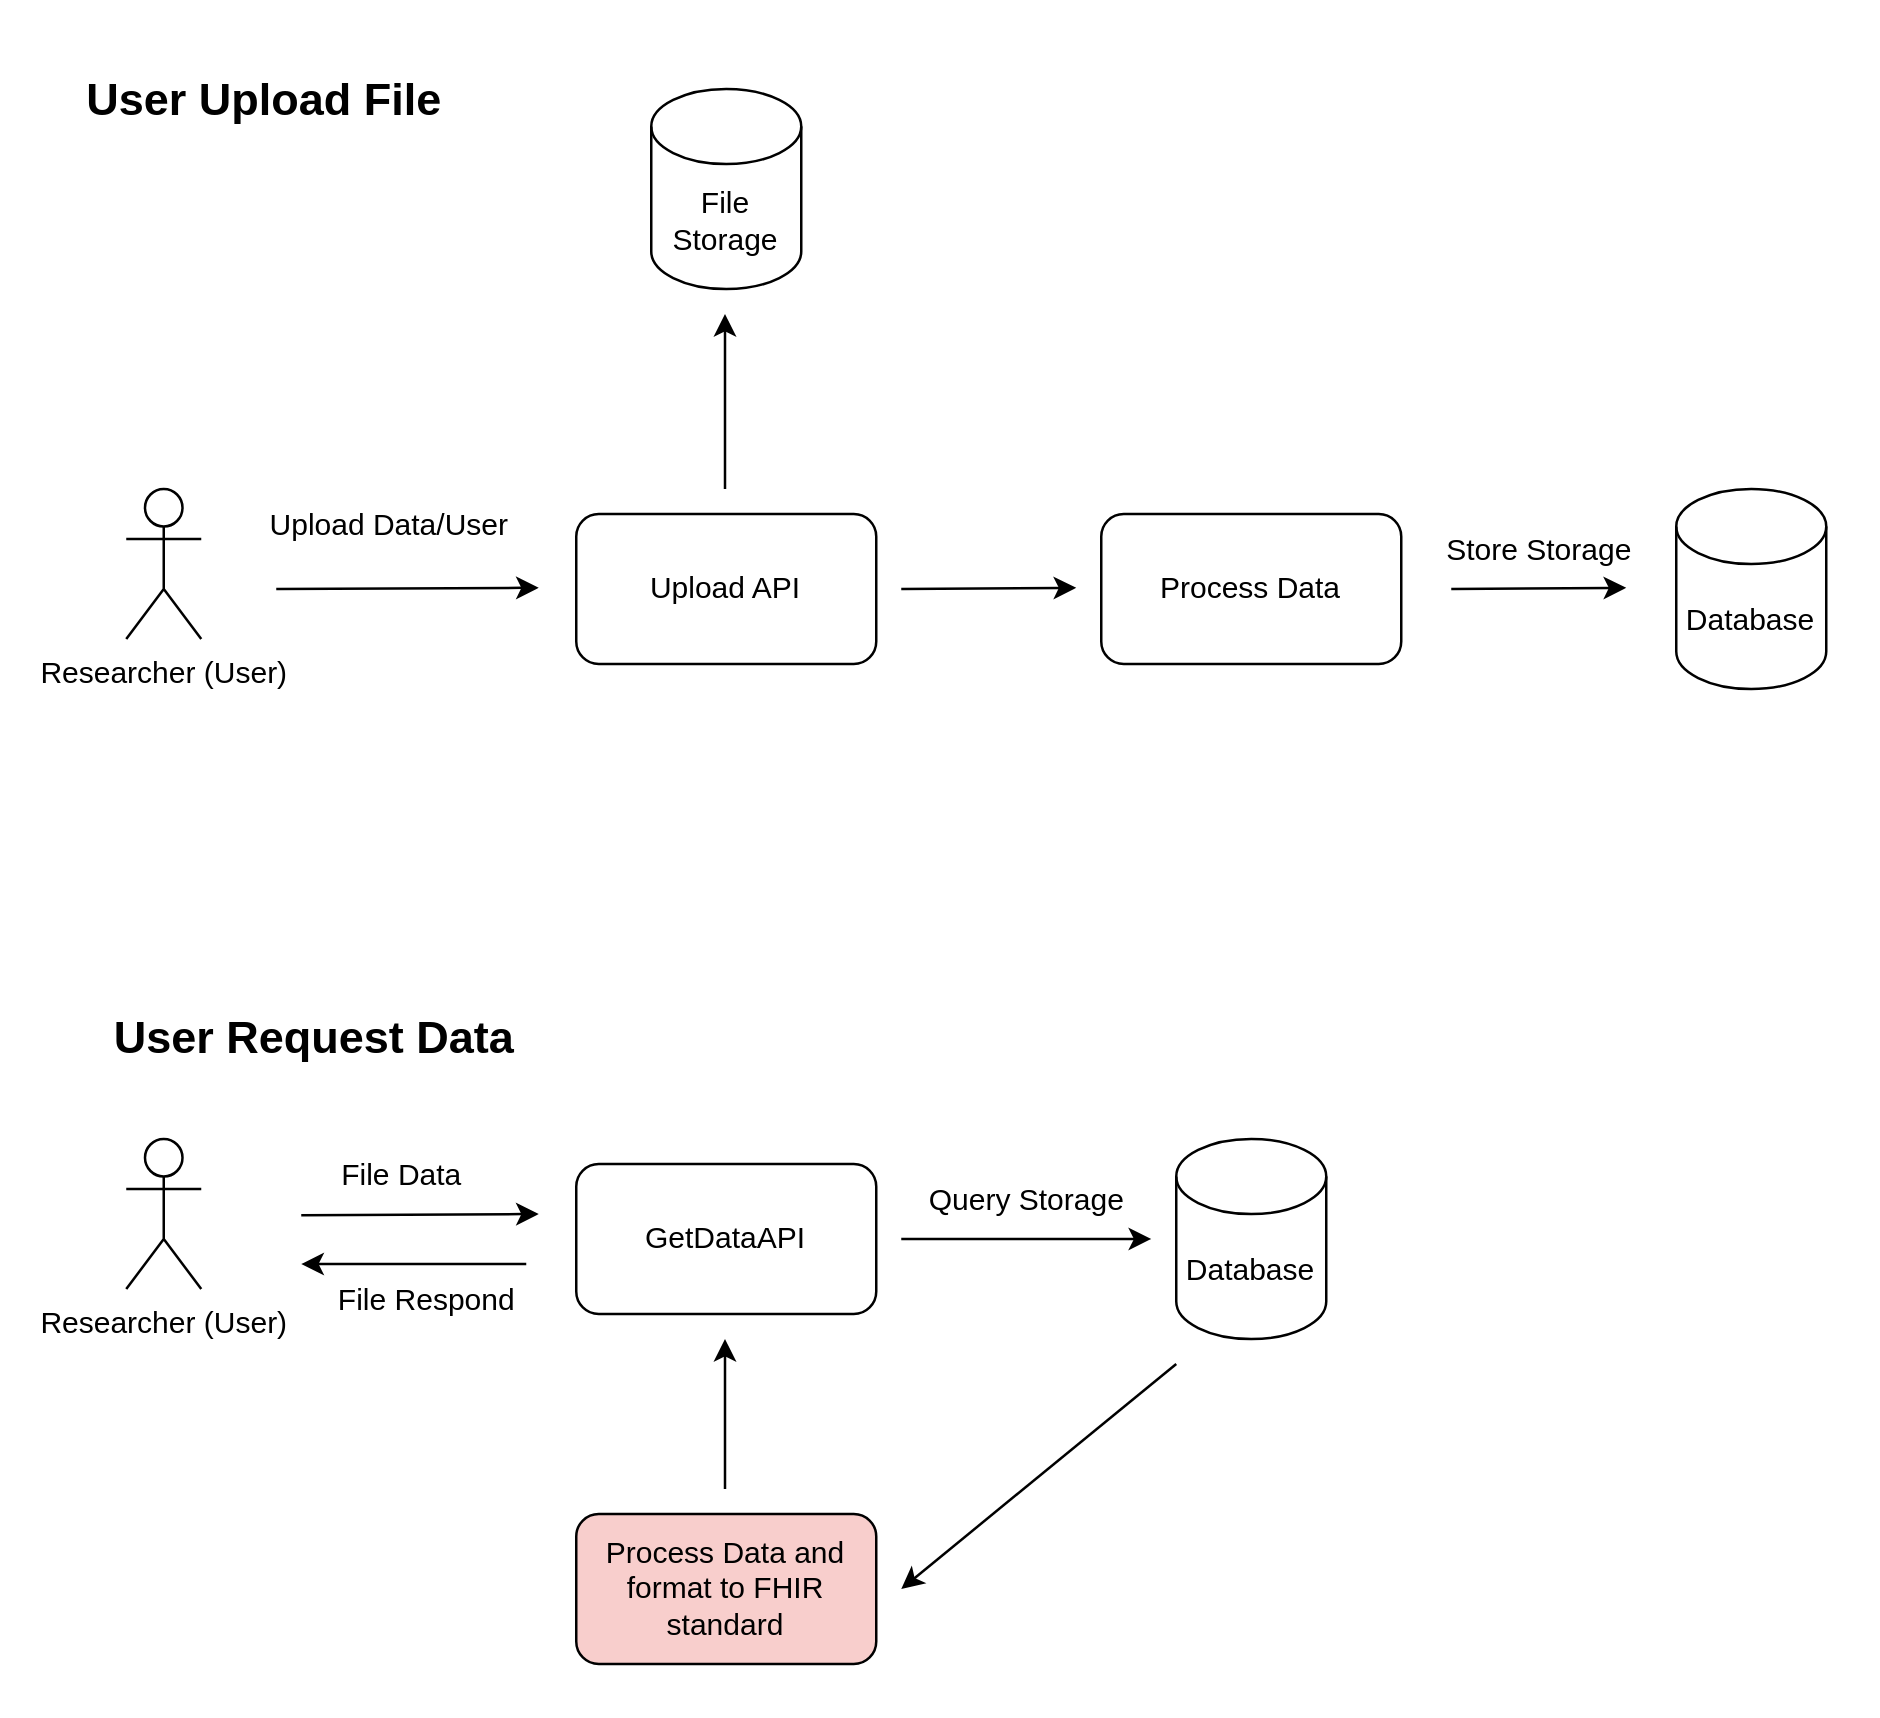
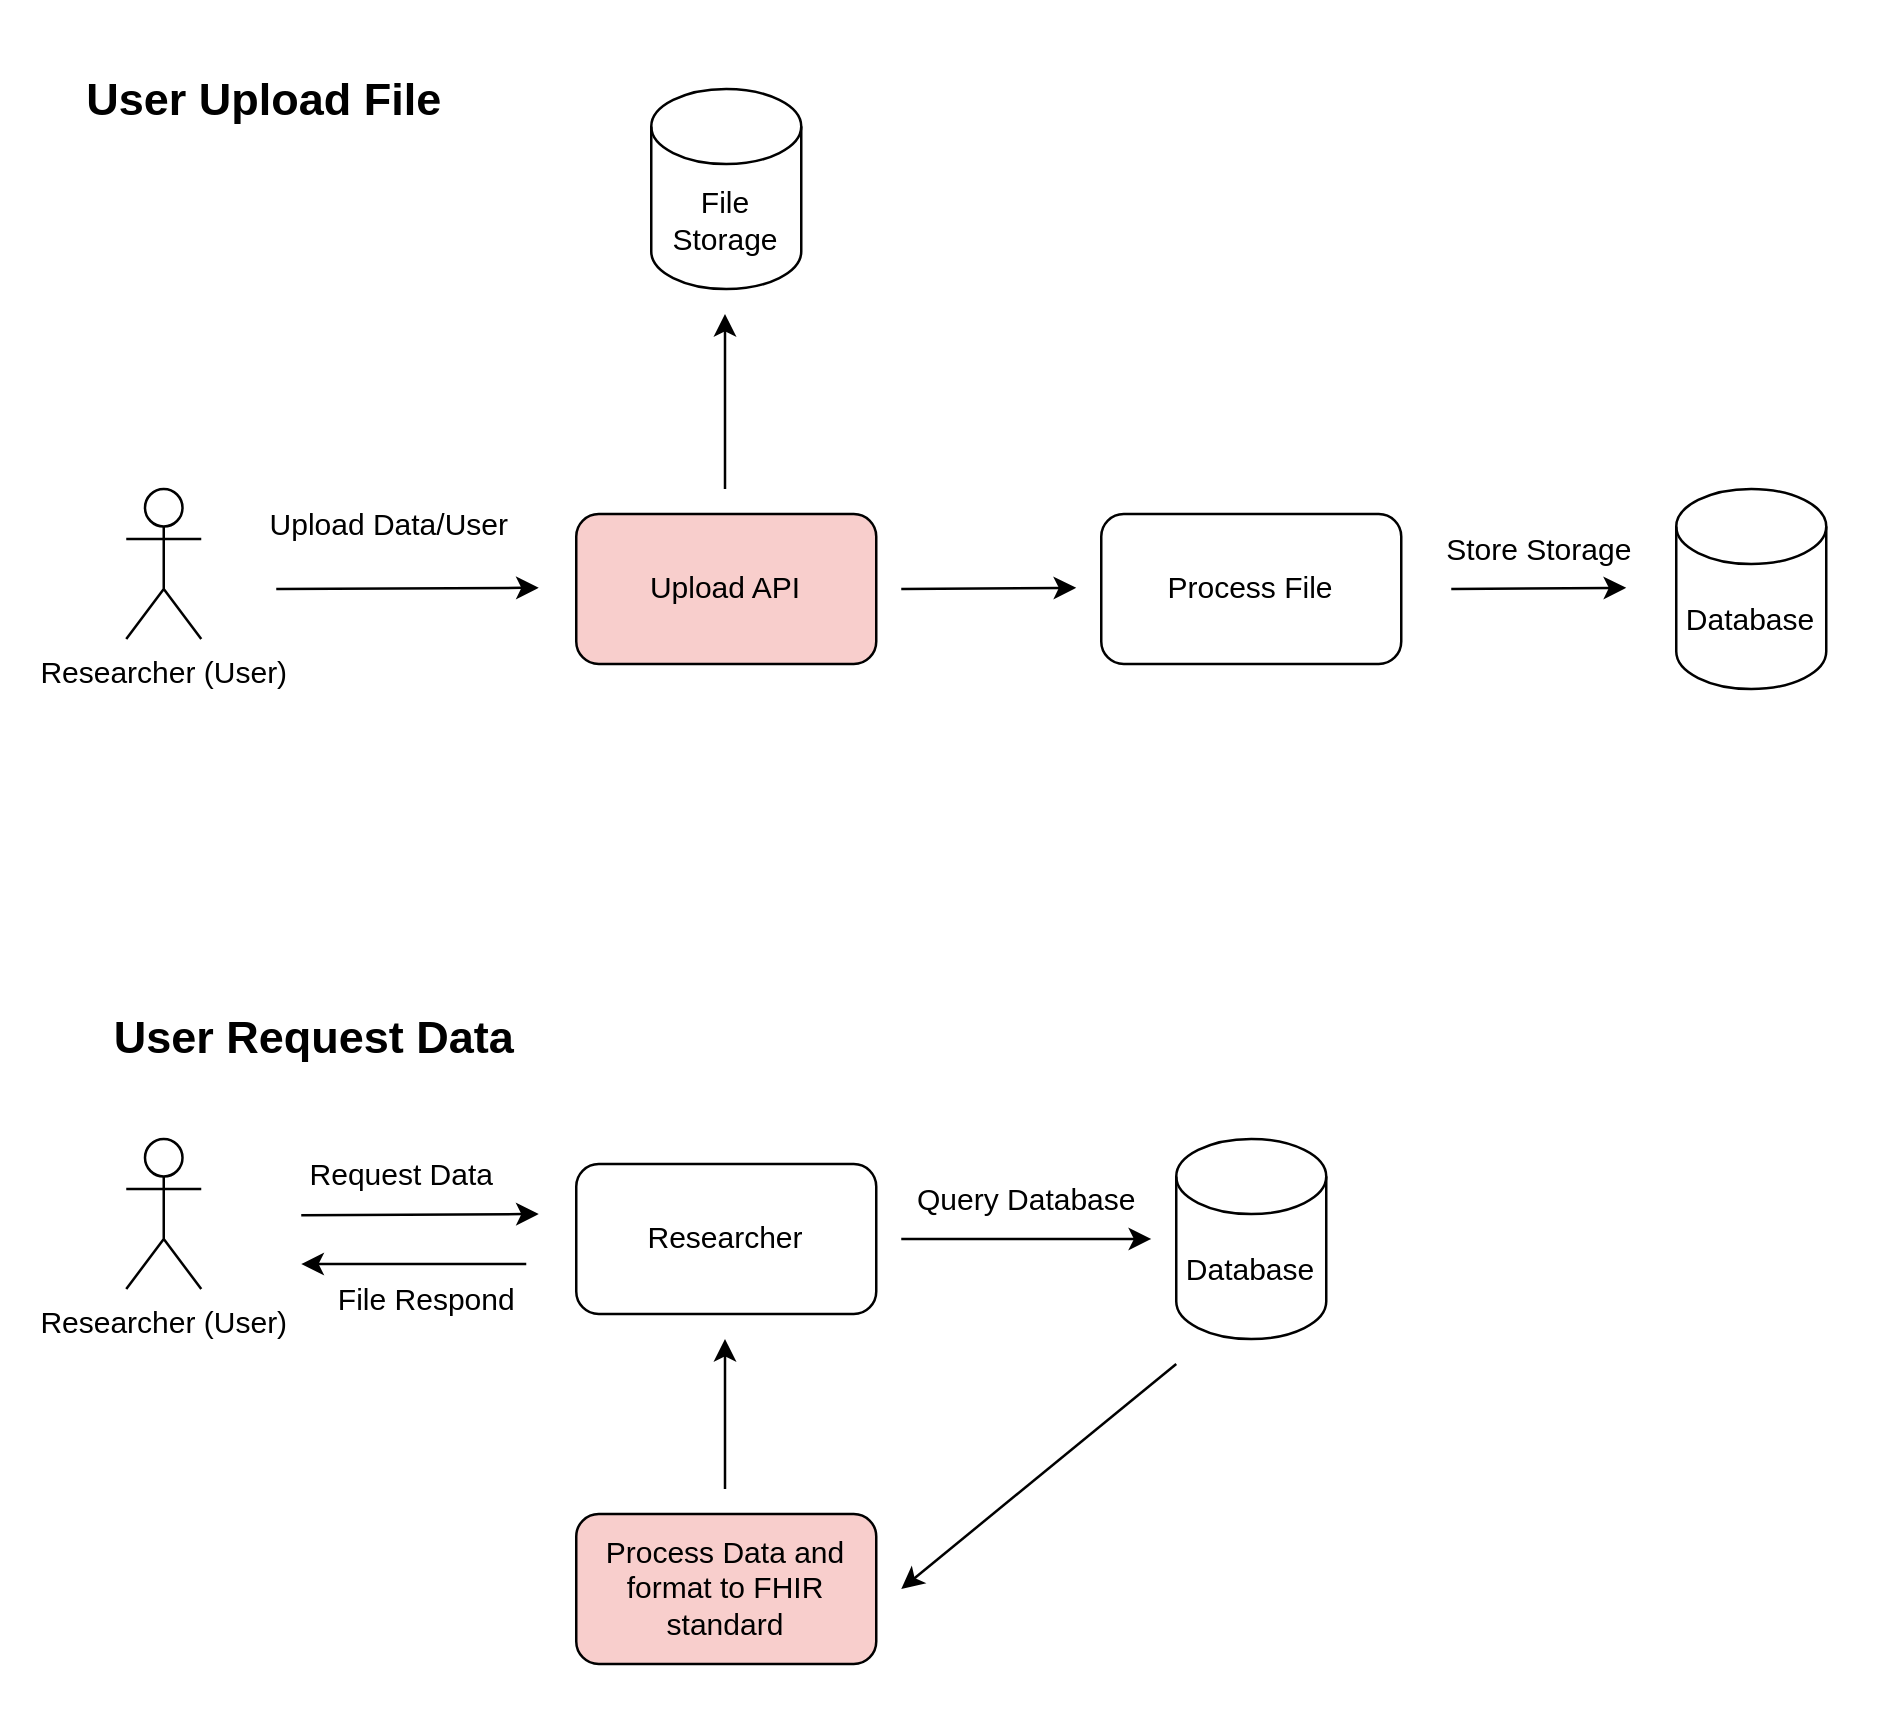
node "Upload API": fillcolor #ffffff -> #f8cecc
node "Process Data": label "Process Data" -> "Process File"
node "File Data": label "File Data" -> "Request Data"
node "Query Storage": label "Query Storage" -> "Query Database"
node "GetDataAPI": label "GetDataAPI" -> "Researcher"
